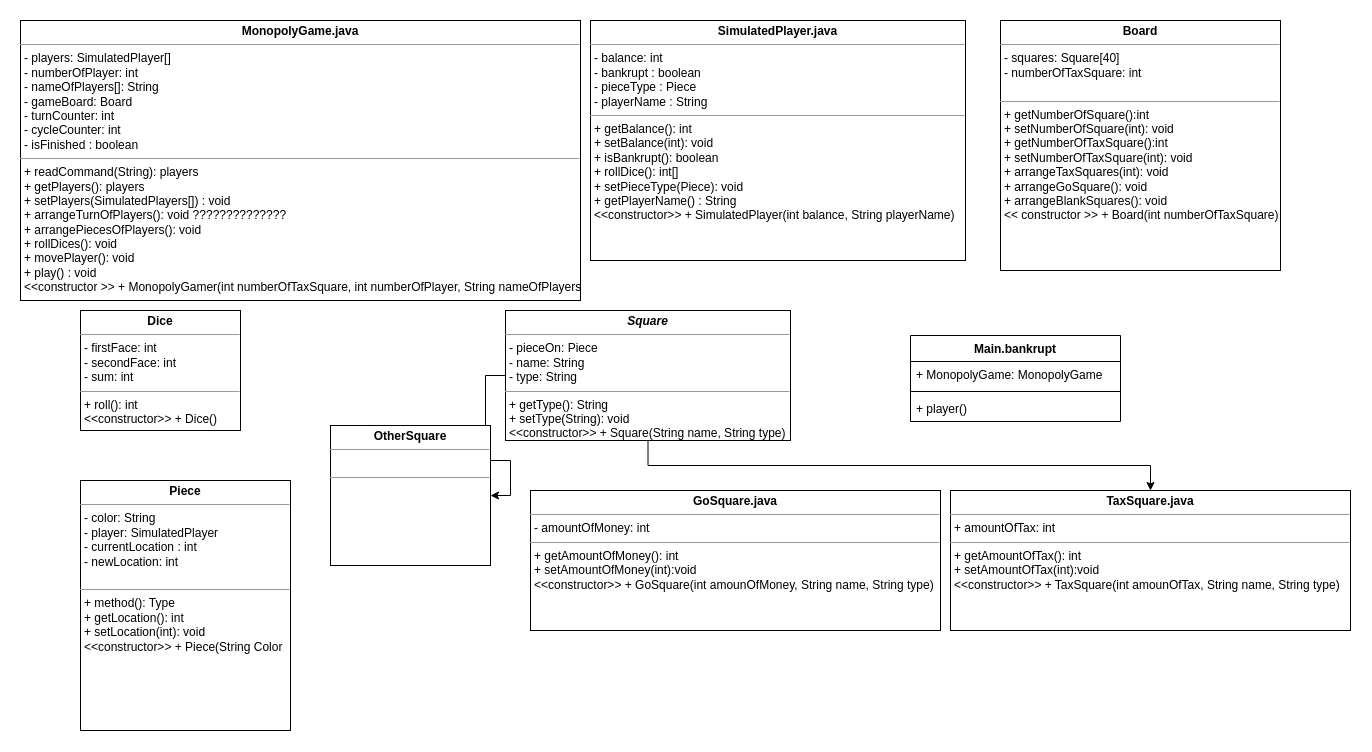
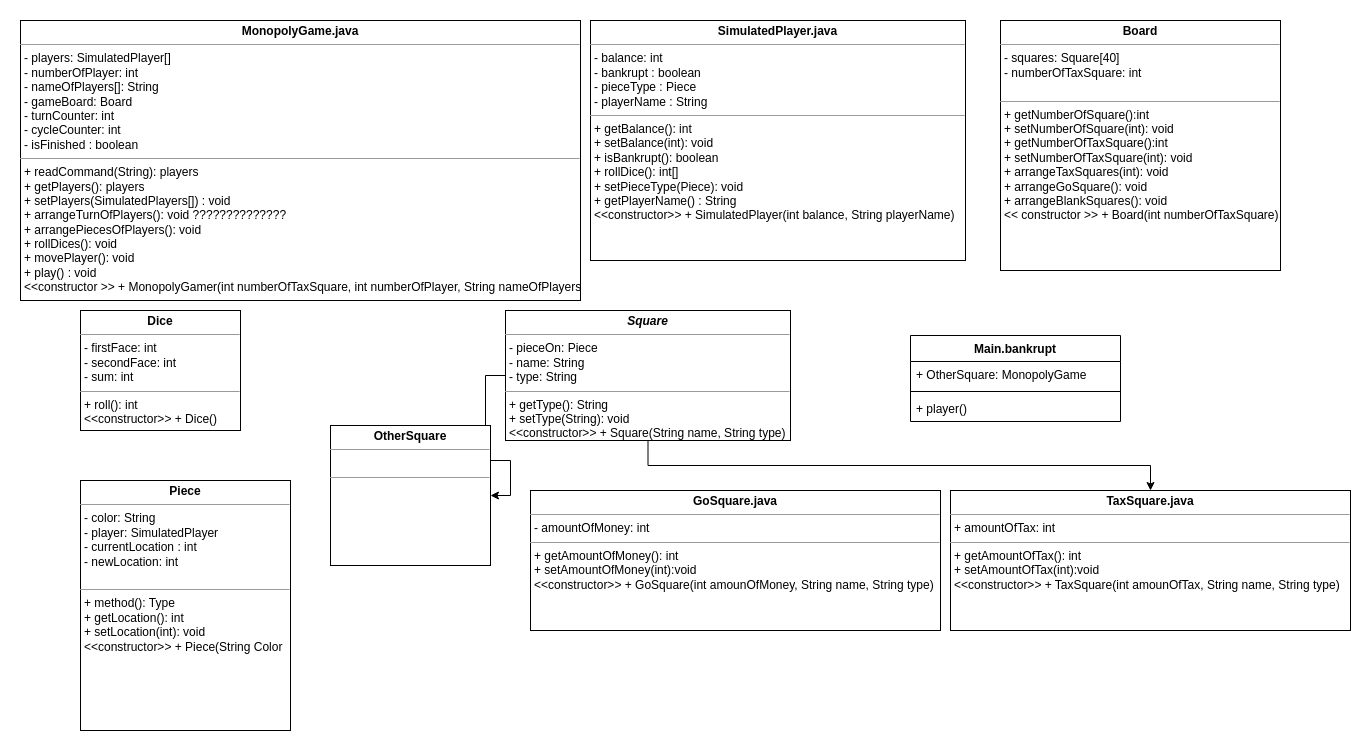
node "+ MonopolyGame: MonopolyGame": label "+ MonopolyGame: MonopolyGame" -> "+ OtherSquare: MonopolyGame"
